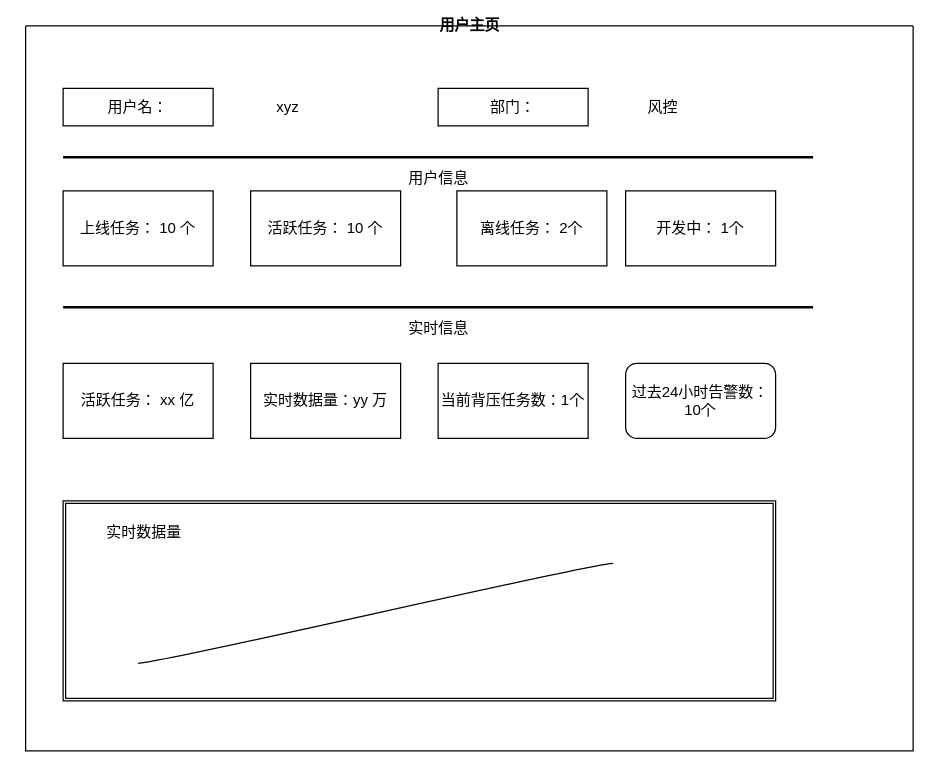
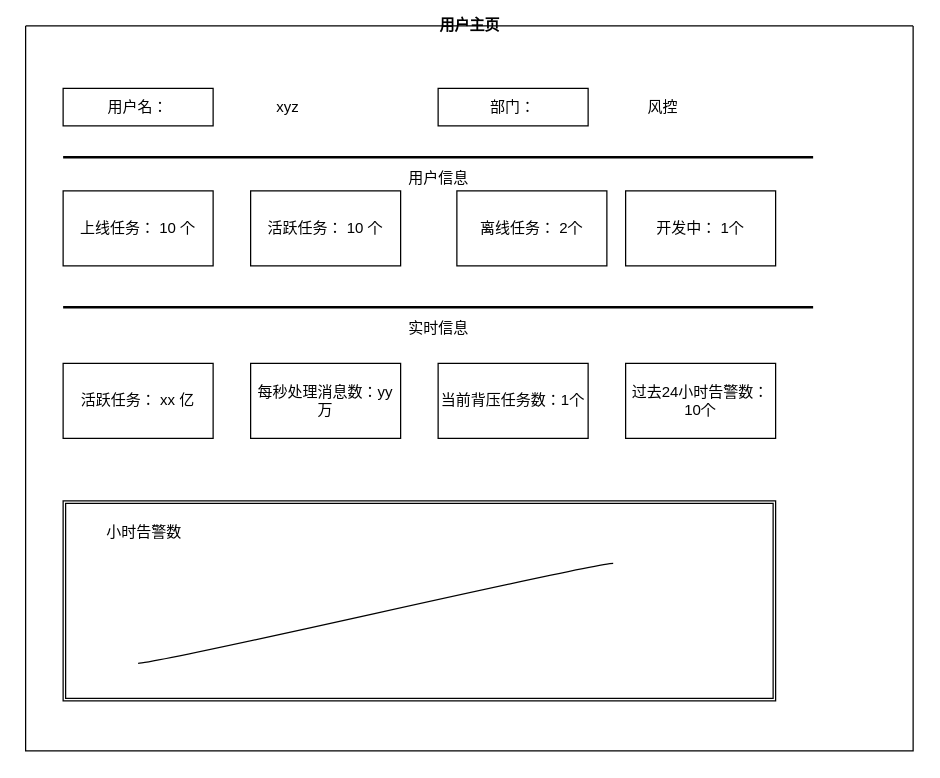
node "实时数据量：yy 万": label "实时数据量：yy 万" -> "每秒处理消息数：yy 万"
node "过去24小时告警数：10个": shape rounded rectangle -> rectangle
node "实时数据量": label "实时数据量" -> "小时告警数"
